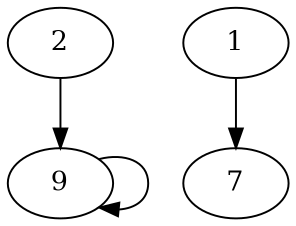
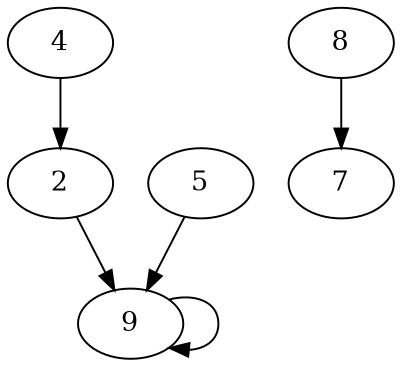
node "4": added
node "1": label "1" -> "8"
node "5": added
